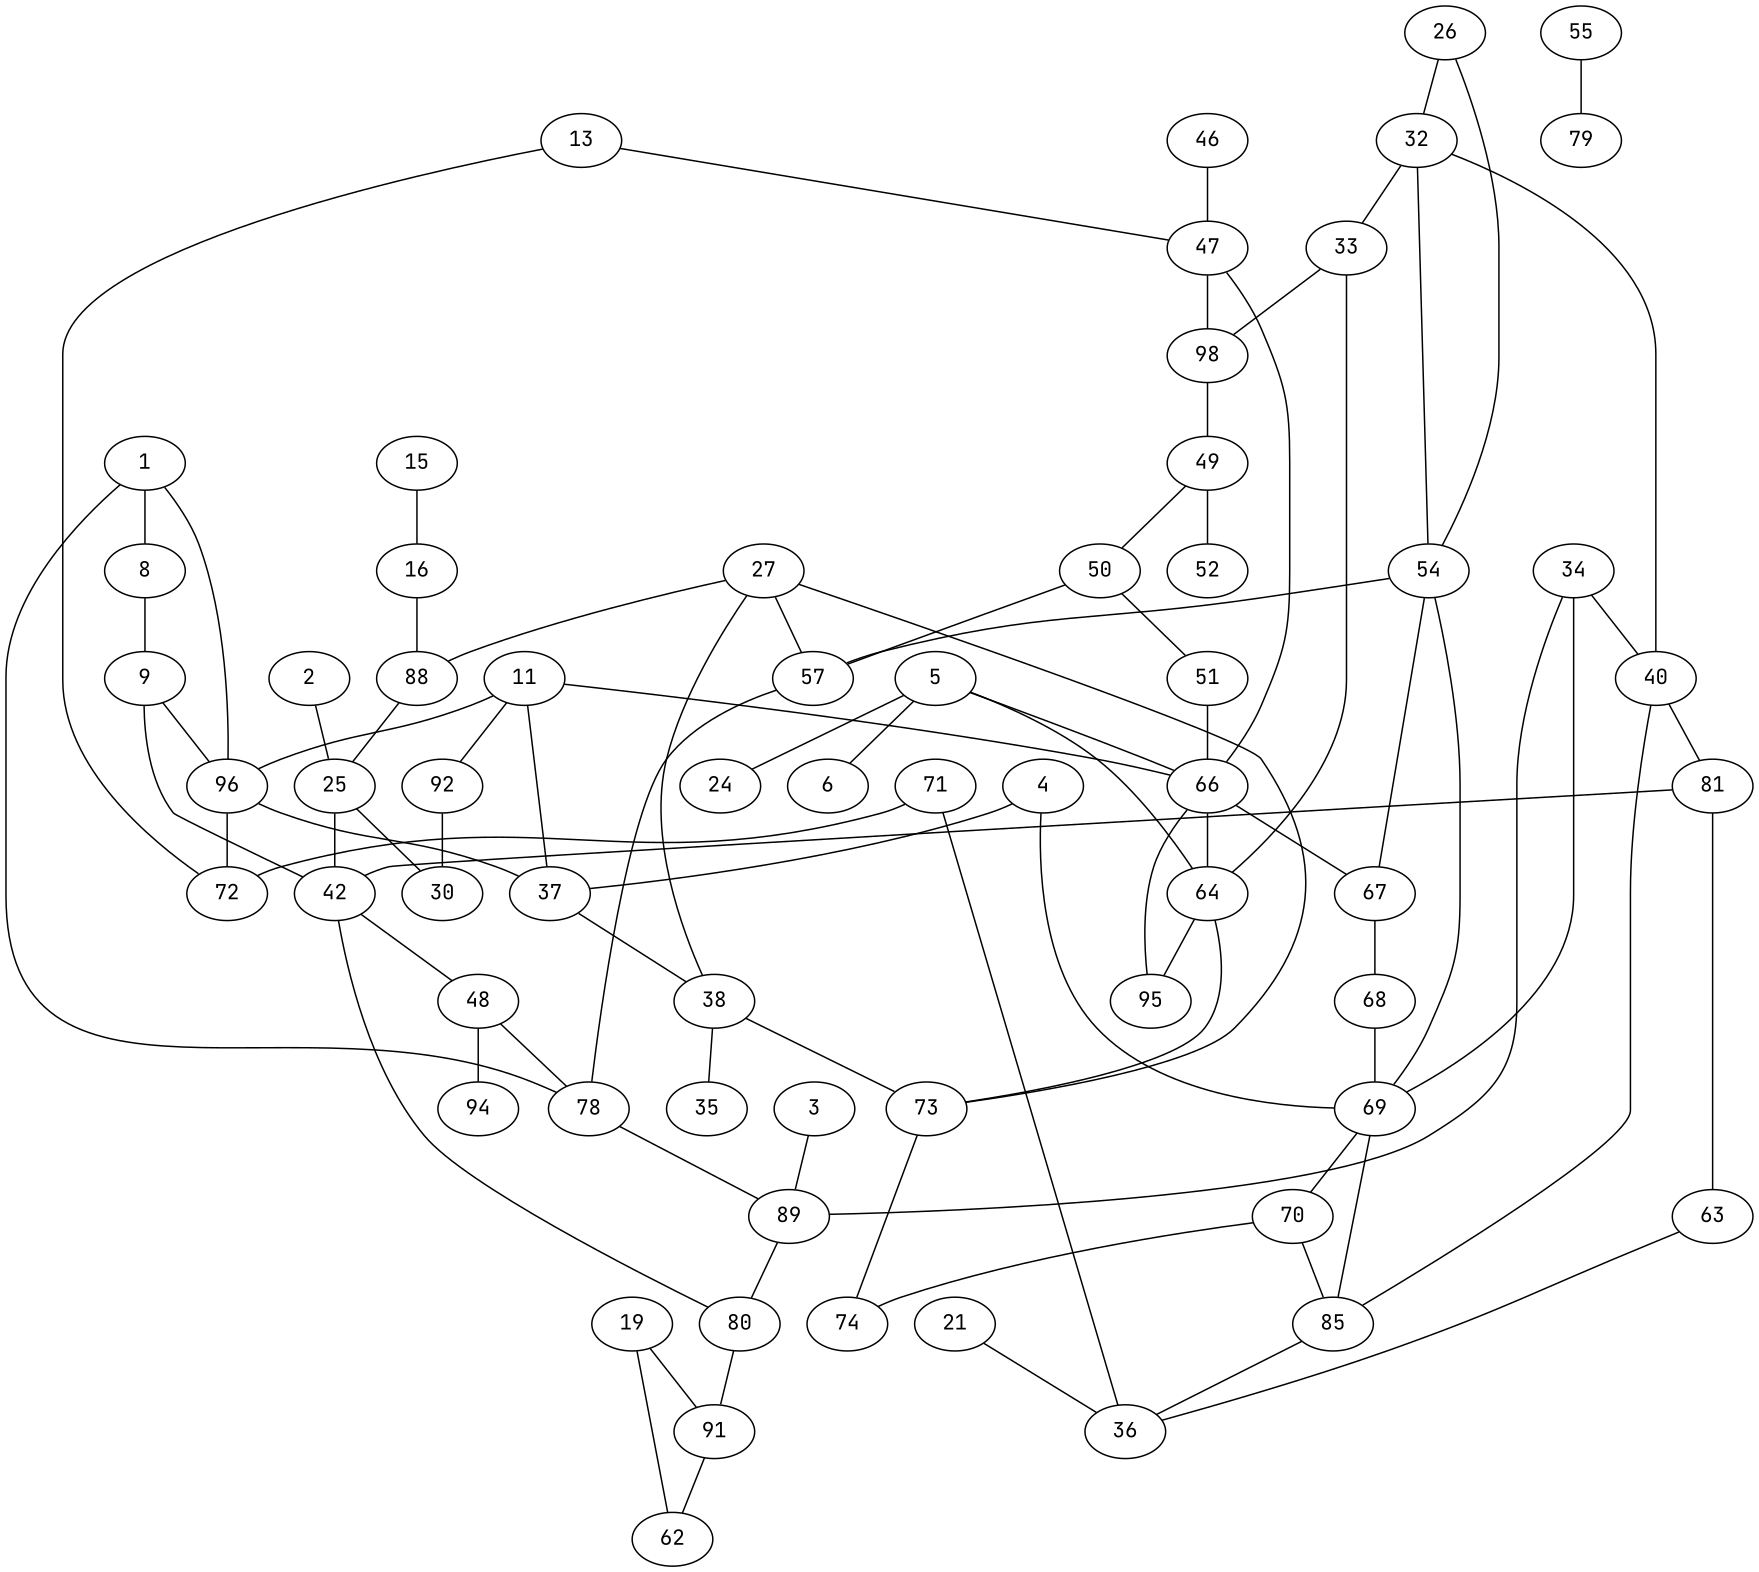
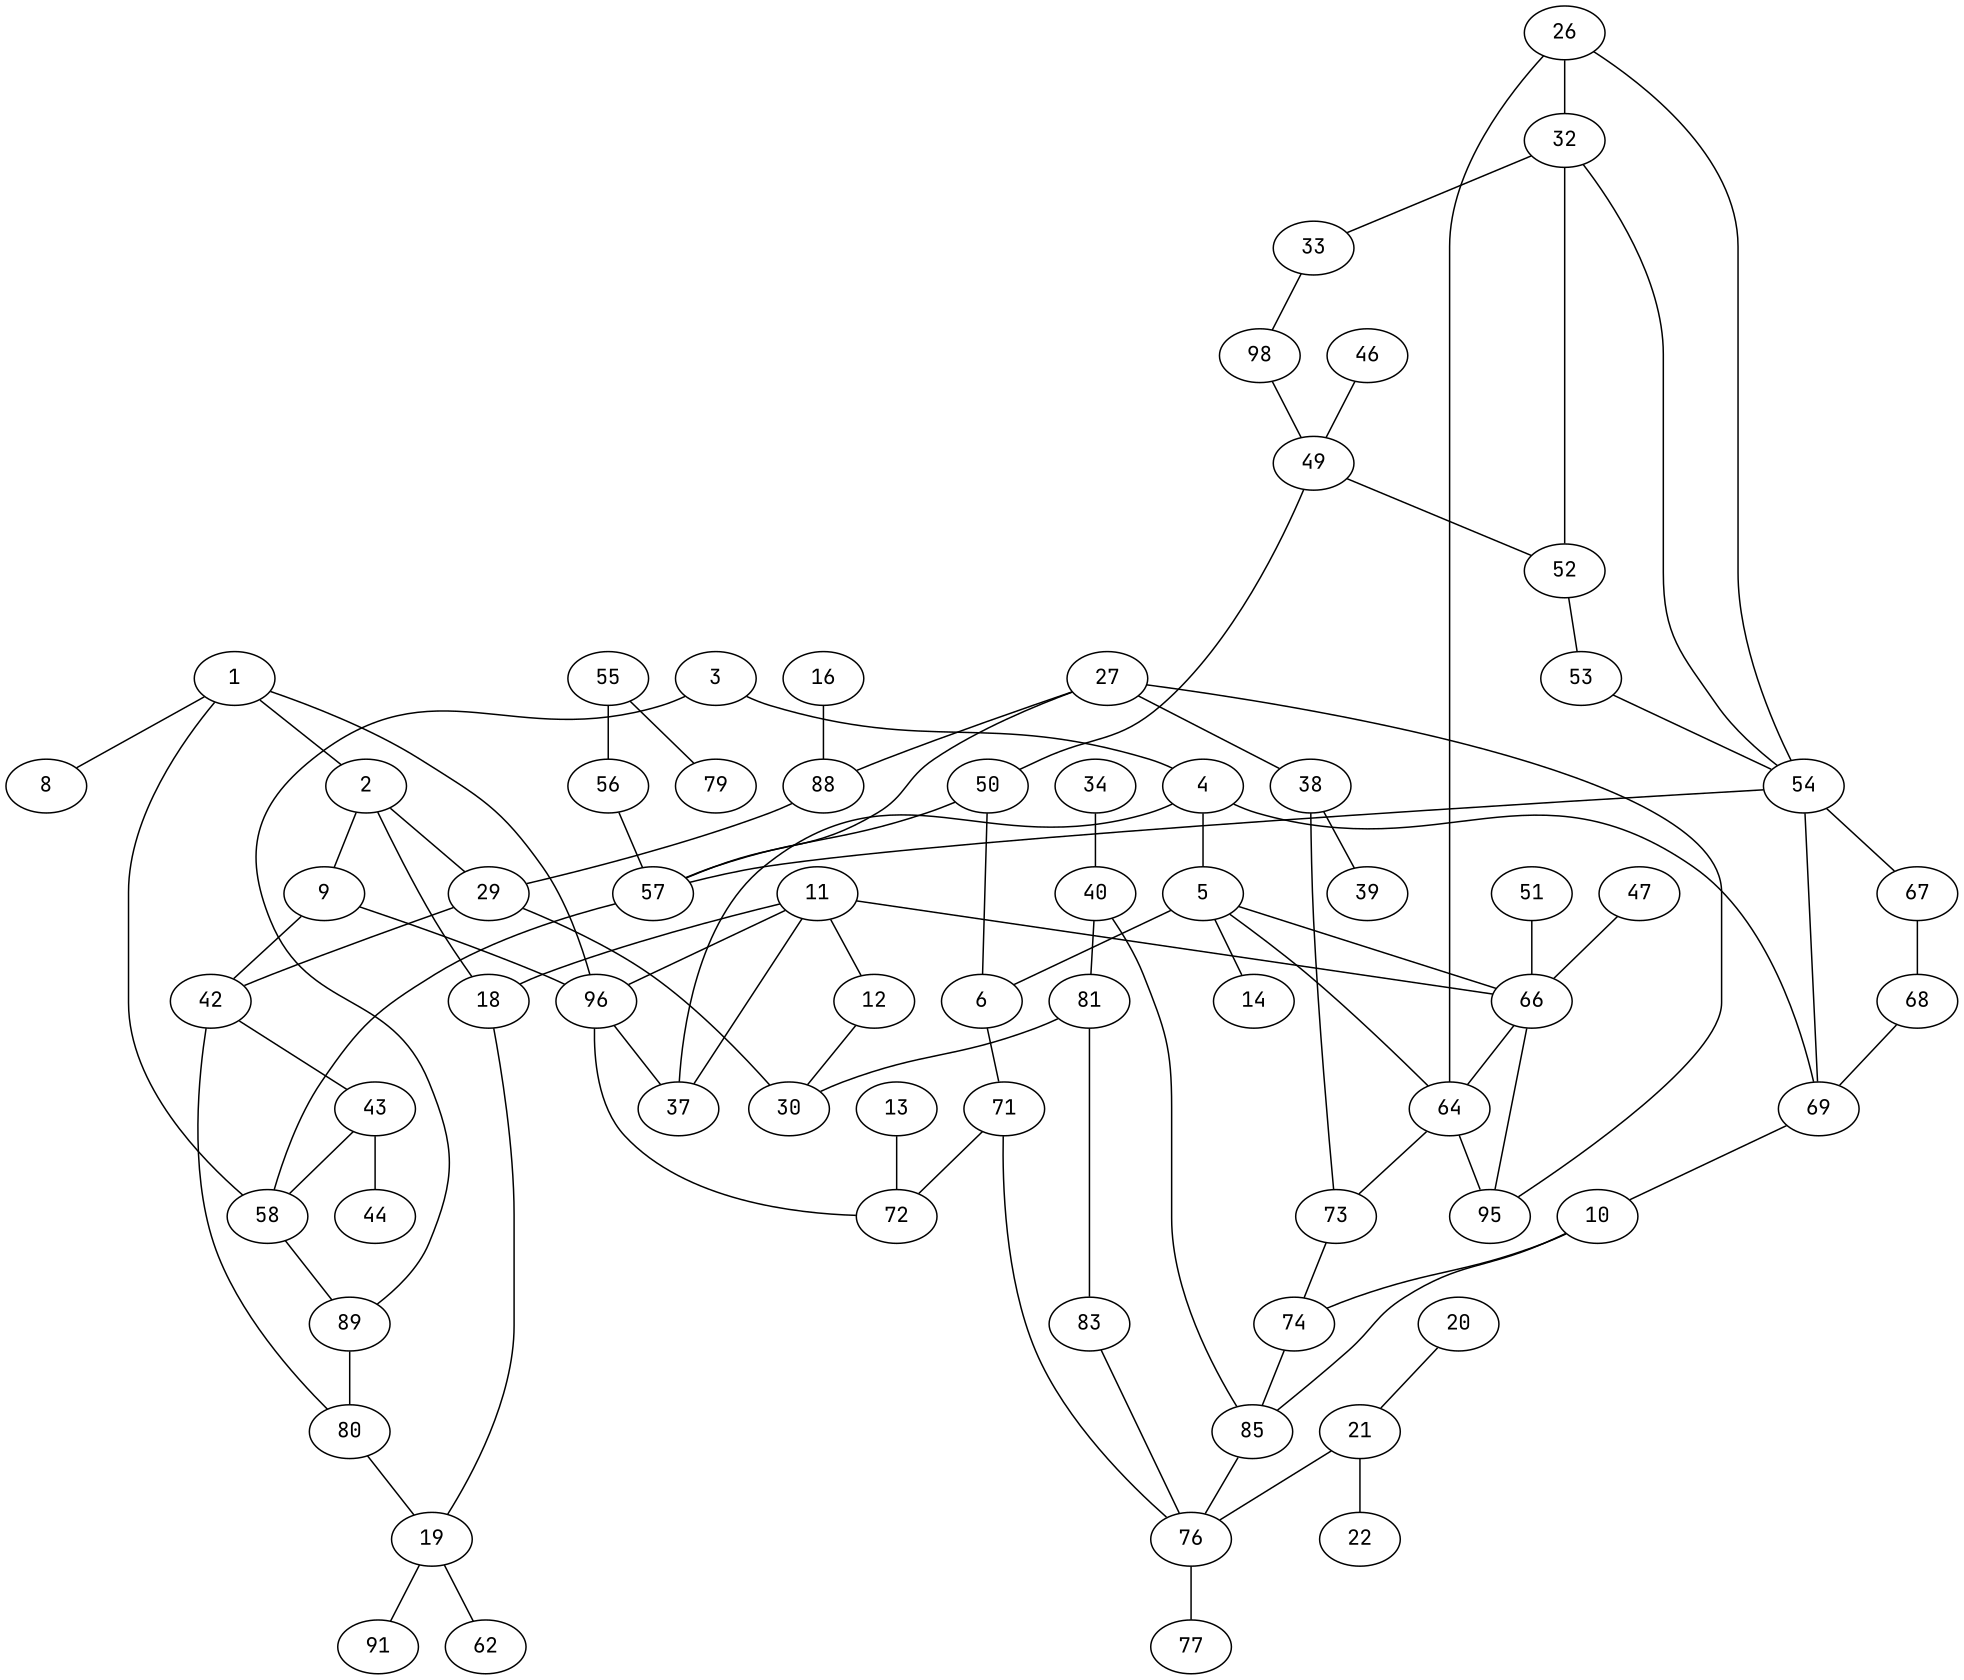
edge "13" -- "47": removed
edge "46" -- "47": now "46" -- "49"
edge "47" -- "98": removed
edge "32" -- "40": now "32" -- "52"
node "15": removed
edge "33" -- "64": now "26" -- "64"
edge "8" -- "9": now "2" -- "9"
edge "50" -- "51": now "50" -- "6"
node "53": added
edge "3" -- "4": added
edge "1" -- "2": added
node "25": label "25" -> "29"
node "92": label "92" -> "12"
node "56": added
node "24": label "24" -> "14"
edge "27" -- "73": now "27" -- "95"
edge "81" -- "42": now "81" -- "30"
edge "66" -- "67": removed
edge "4" -- "5": added
edge "34" -- "69": removed
edge "37" -- "38": removed
node "48": label "48" -> "43"
node "18": added
edge "6" -- "71": added
node "94": label "94" -> "44"
node "78": label "78" -> "58"
node "35": label "35" -> "39"
edge "34" -- "89": removed
node "70": label "70" -> "10"
edge "69" -- "85": now "74" -- "85"
node "63": label "63" -> "83"
node "20": added
edge "80" -- "91": now "80" -- "19"
node "36": label "36" -> "76"
edge "91" -- "62": removed
node "22": added
node "77": added
